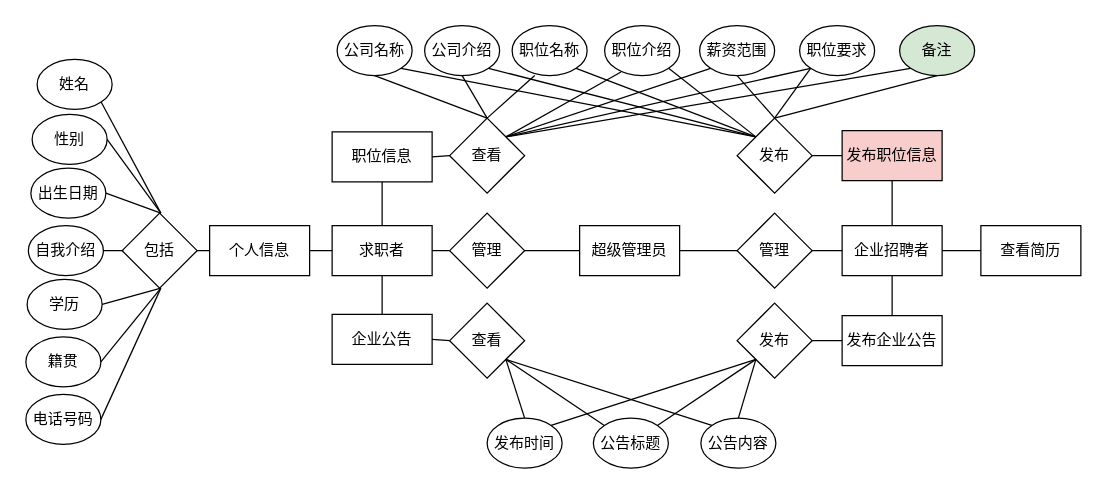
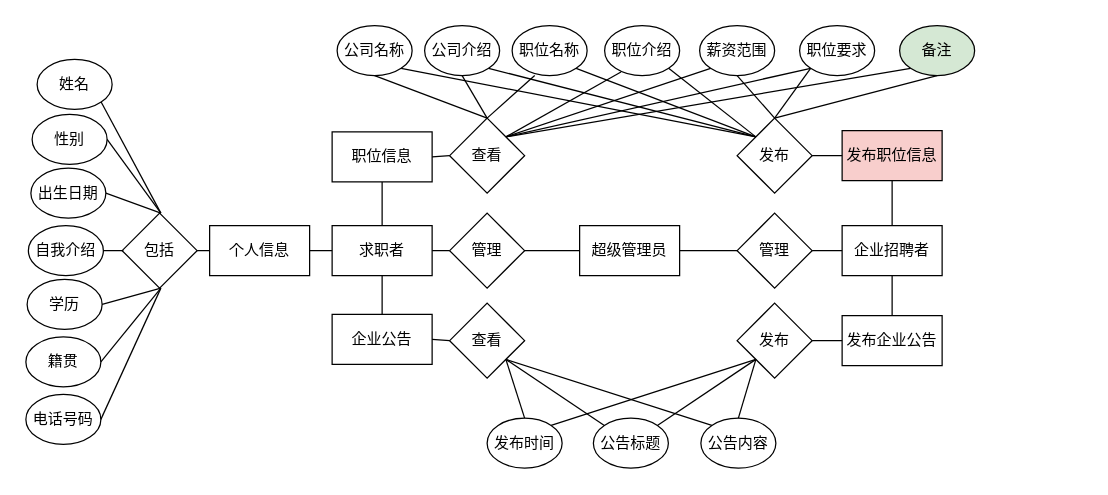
edge "企业招聘者" -- "查看简历": removed
node "查看简历": removed
